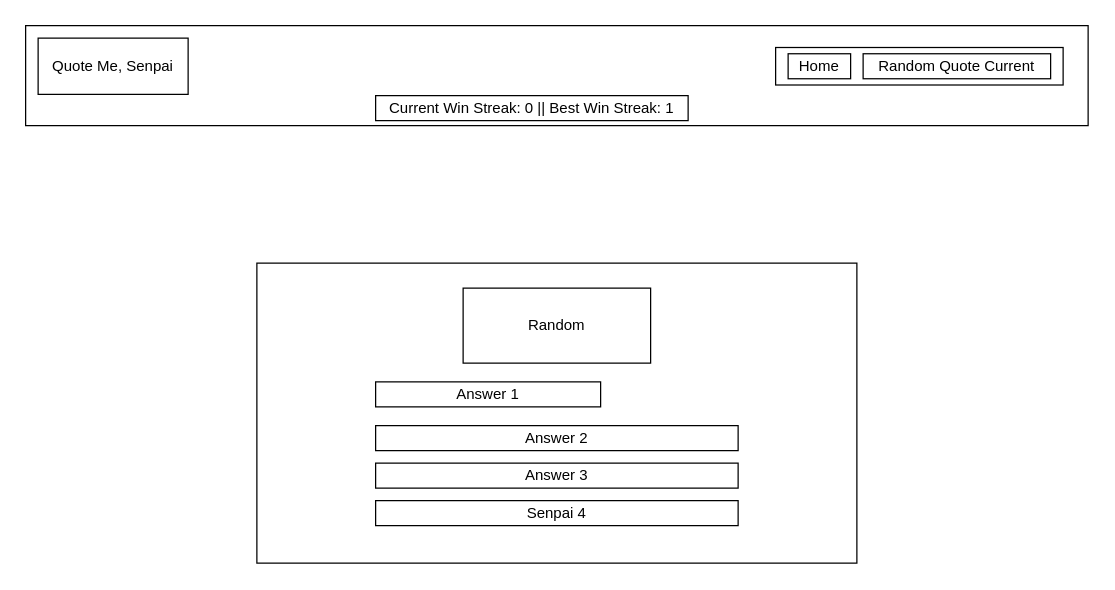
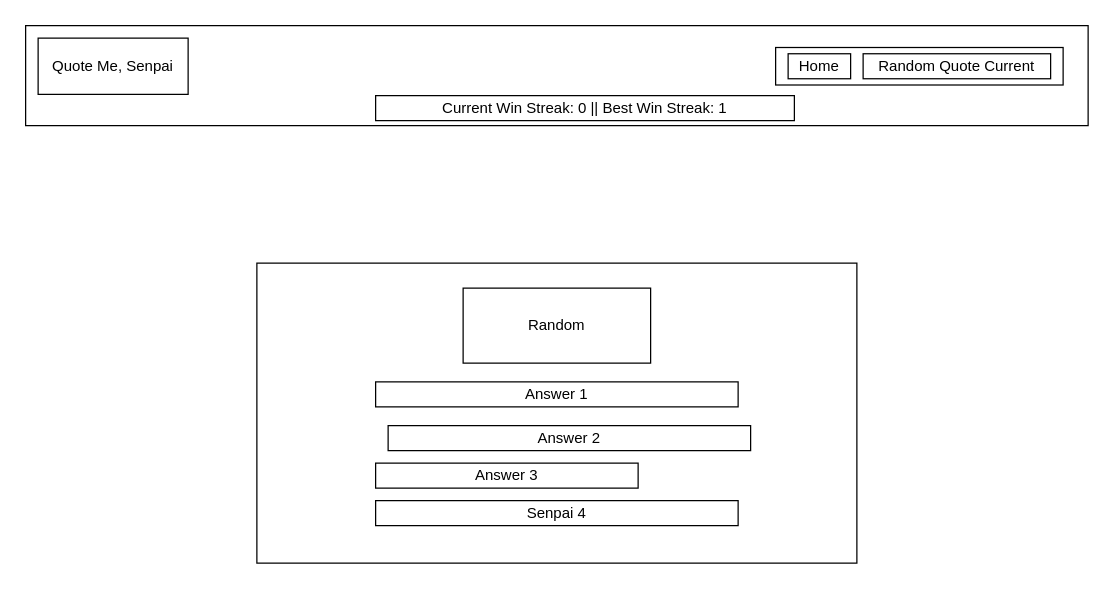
node "Current Win Streak: 0 || Best Win Streak: 1": size 313x25 -> 419x25
node "Answer 1": size 225x25 -> 363x25
node "Answer 2": moved (557, 438) -> (569, 438)
node "Answer 3": size 363x25 -> 263x25
